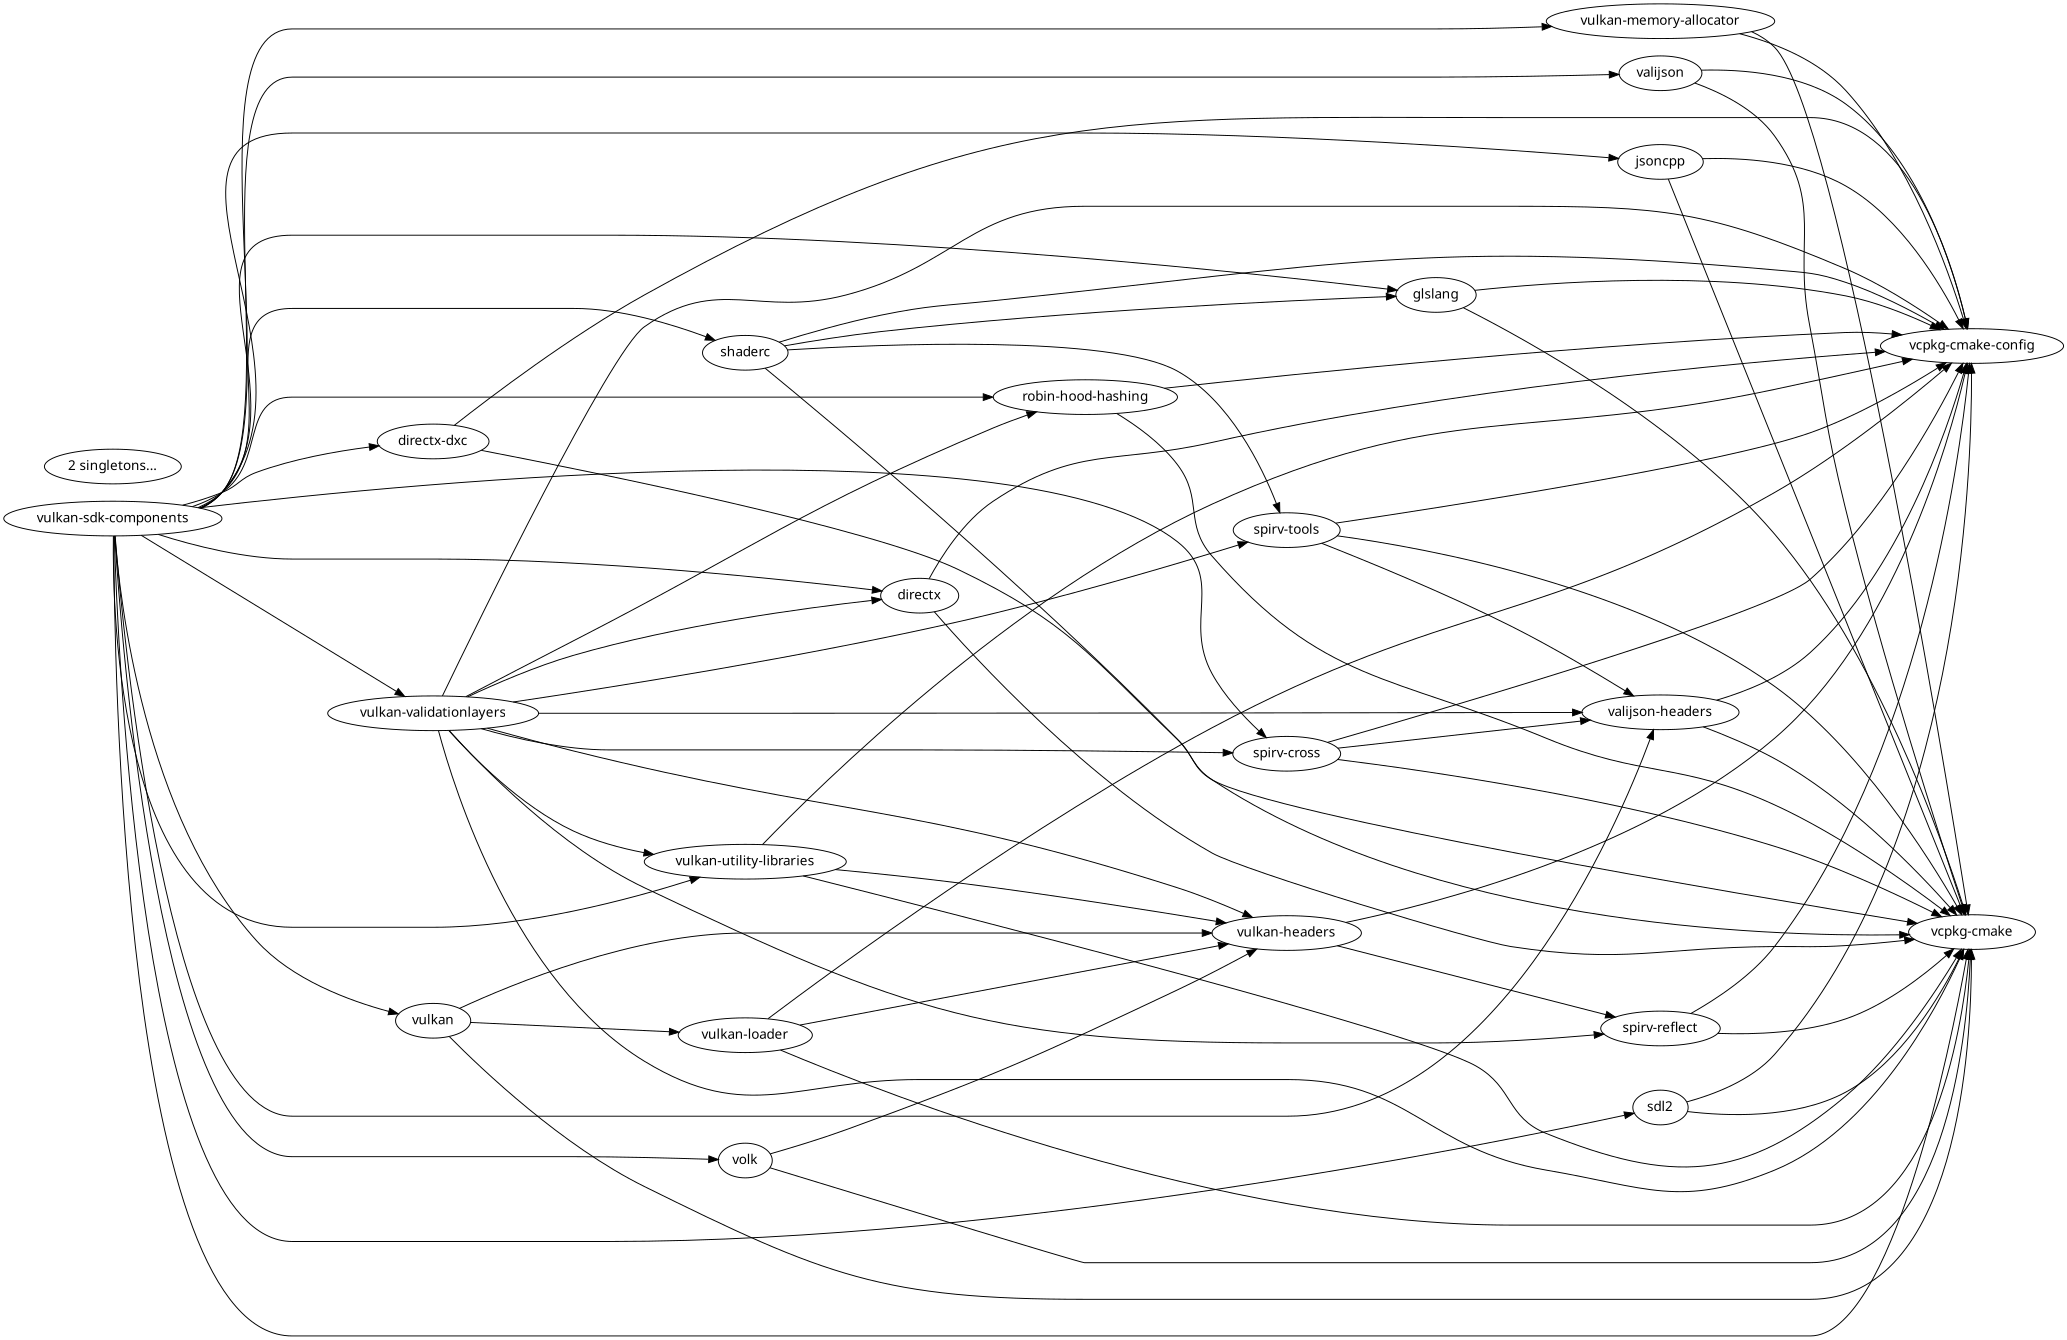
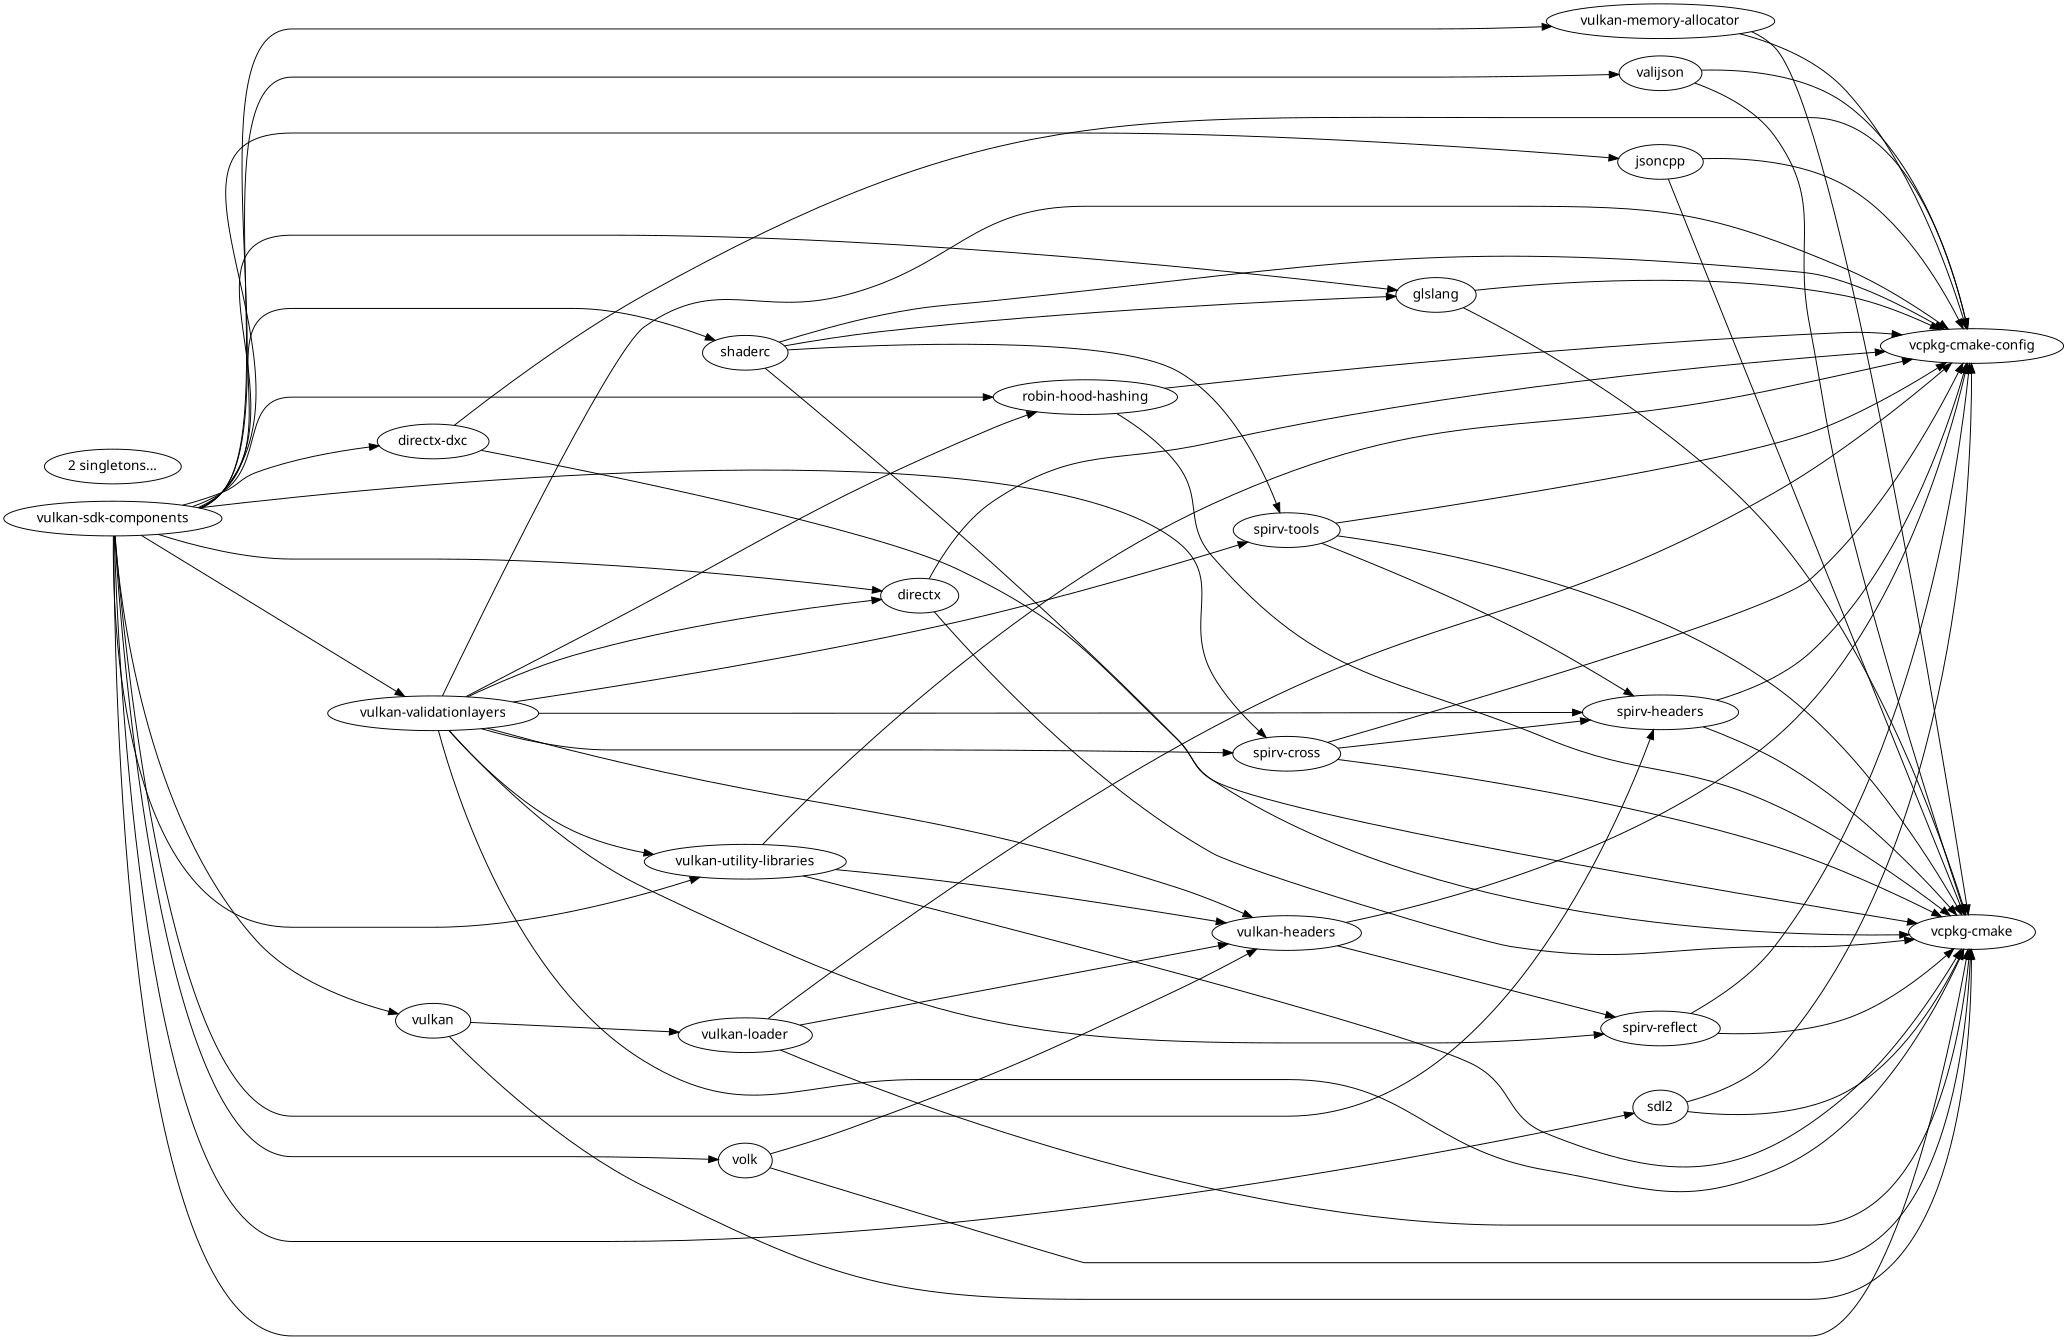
node "valijson-headers": label "valijson-headers" -> "spirv-headers"
edge "vulkan" -> "vulkan-headers": removed
